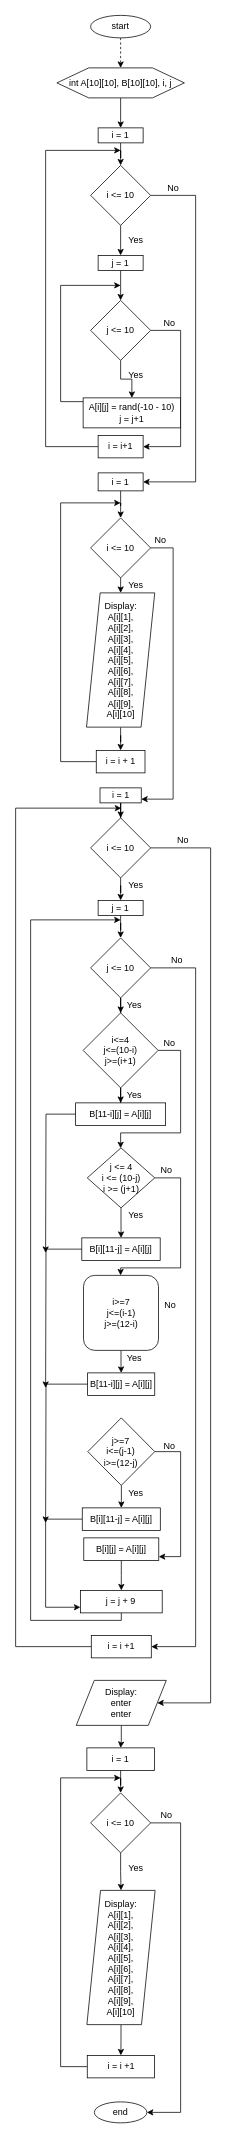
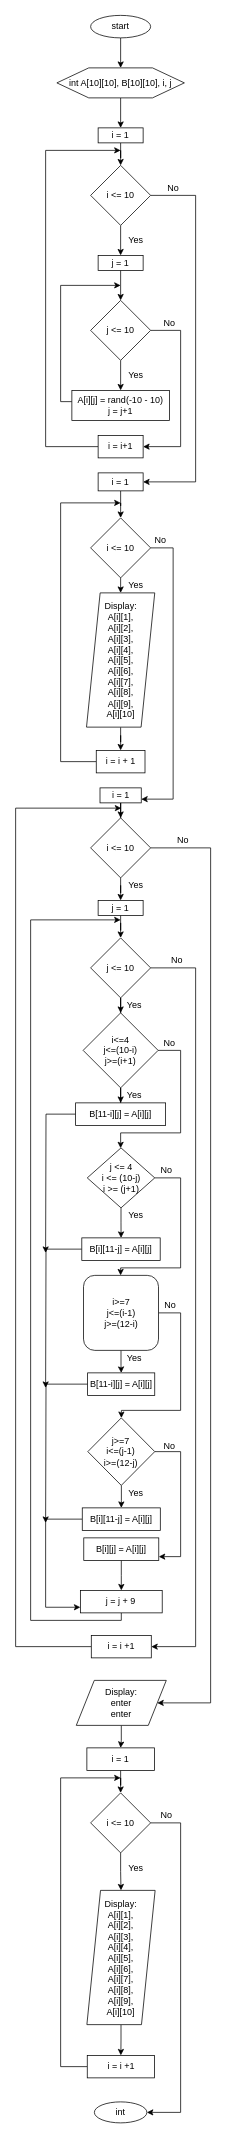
edge "start" -> "int A[10][10], B[10][10], i, j": style dashed -> solid
node "A[i][j] = rand(-10 - 10) j = j+1": moved (132, 413) -> (120, 405)
edge "i>=7 j<=(i-1) j>=(12-i)" -> "j>=7 i<=(j-1) i>=(12-j)": added
node "end": label "end" -> "int"
